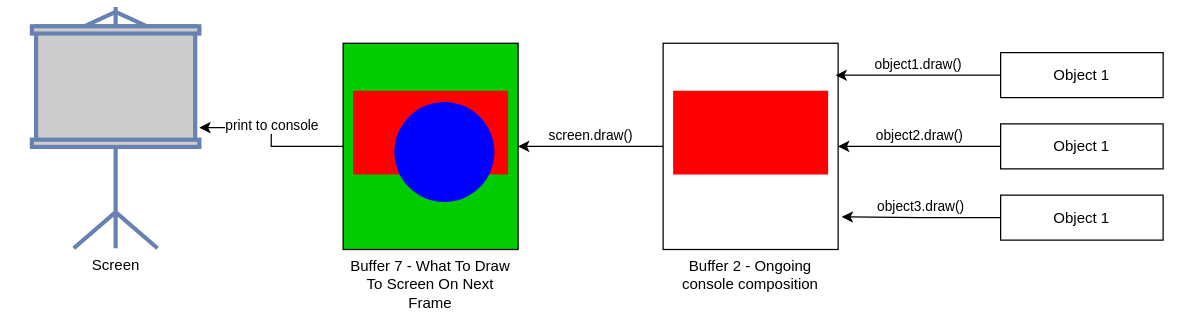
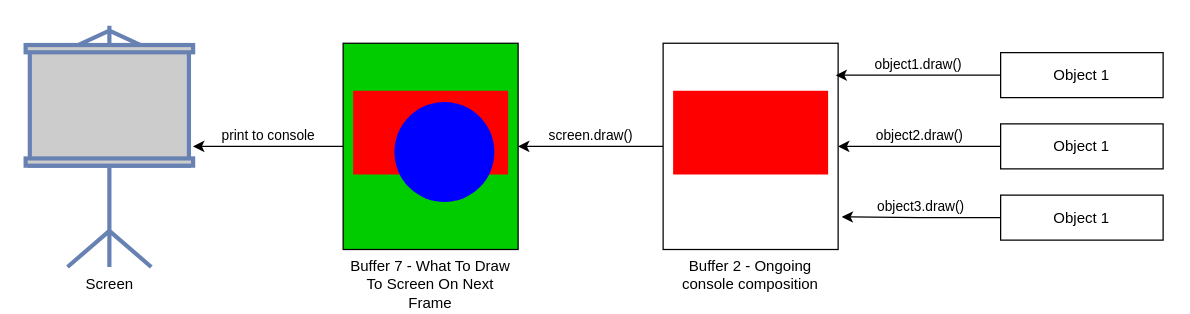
node "Screen": moved (116, 128) -> (109, 146)
